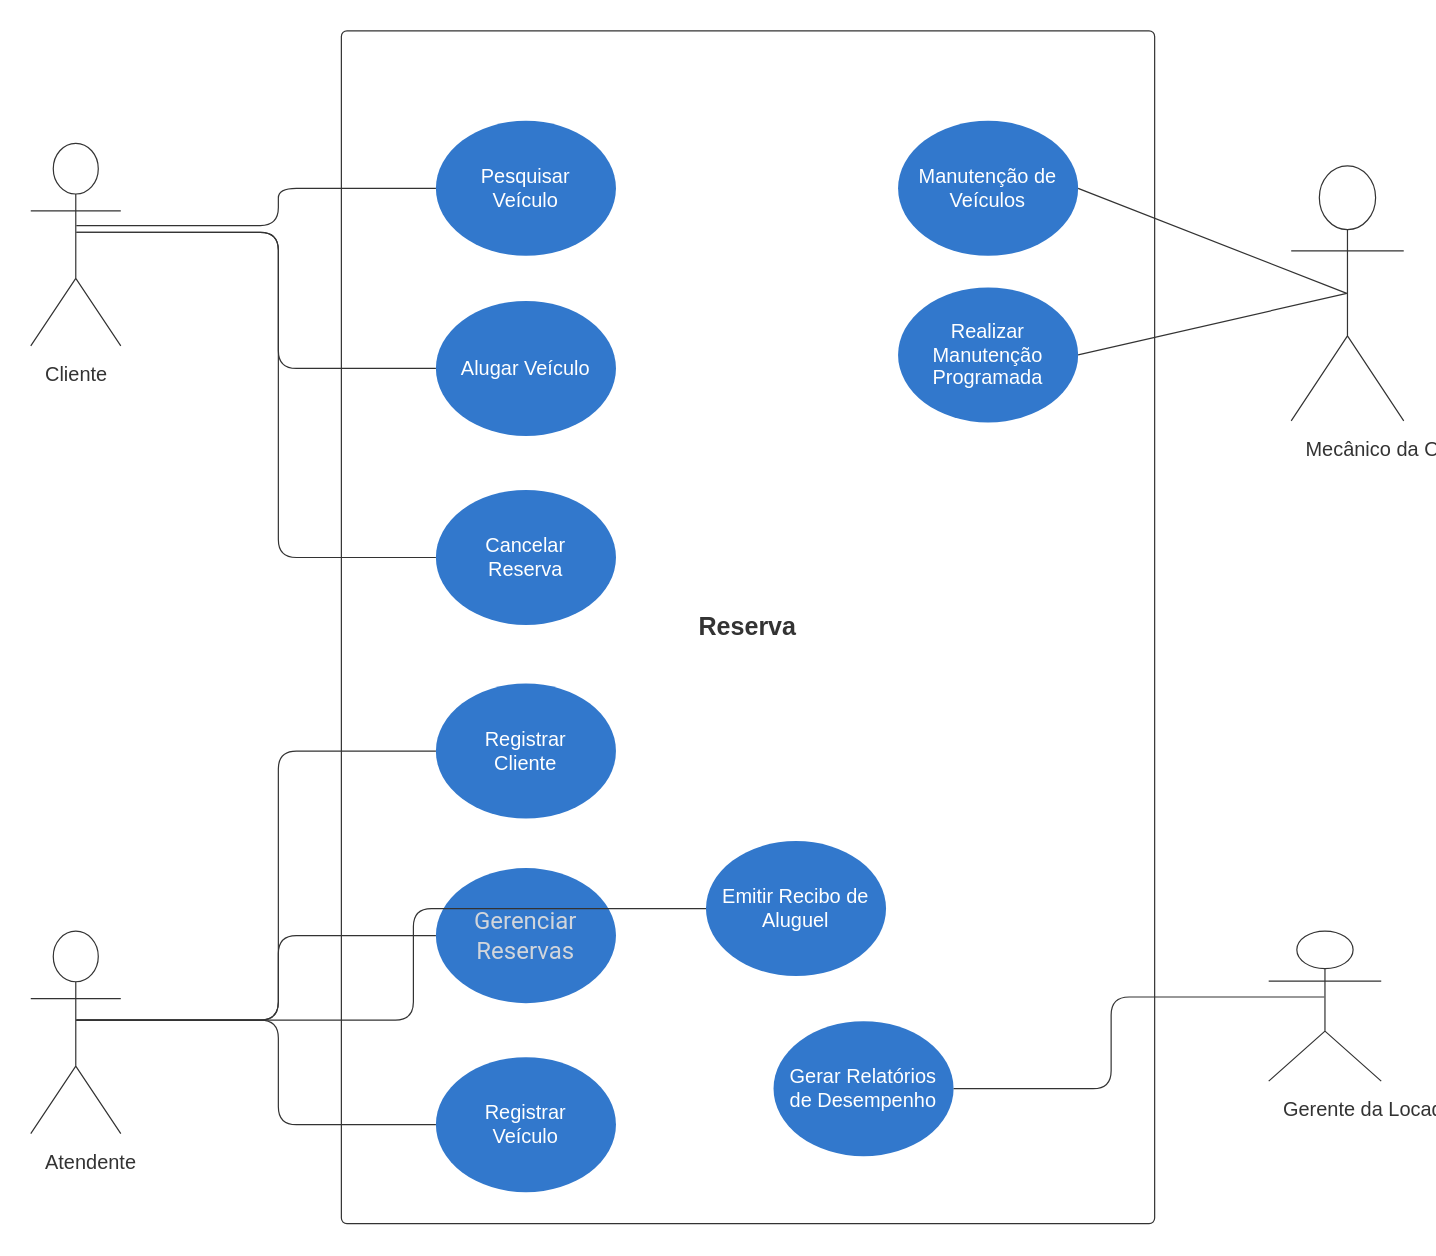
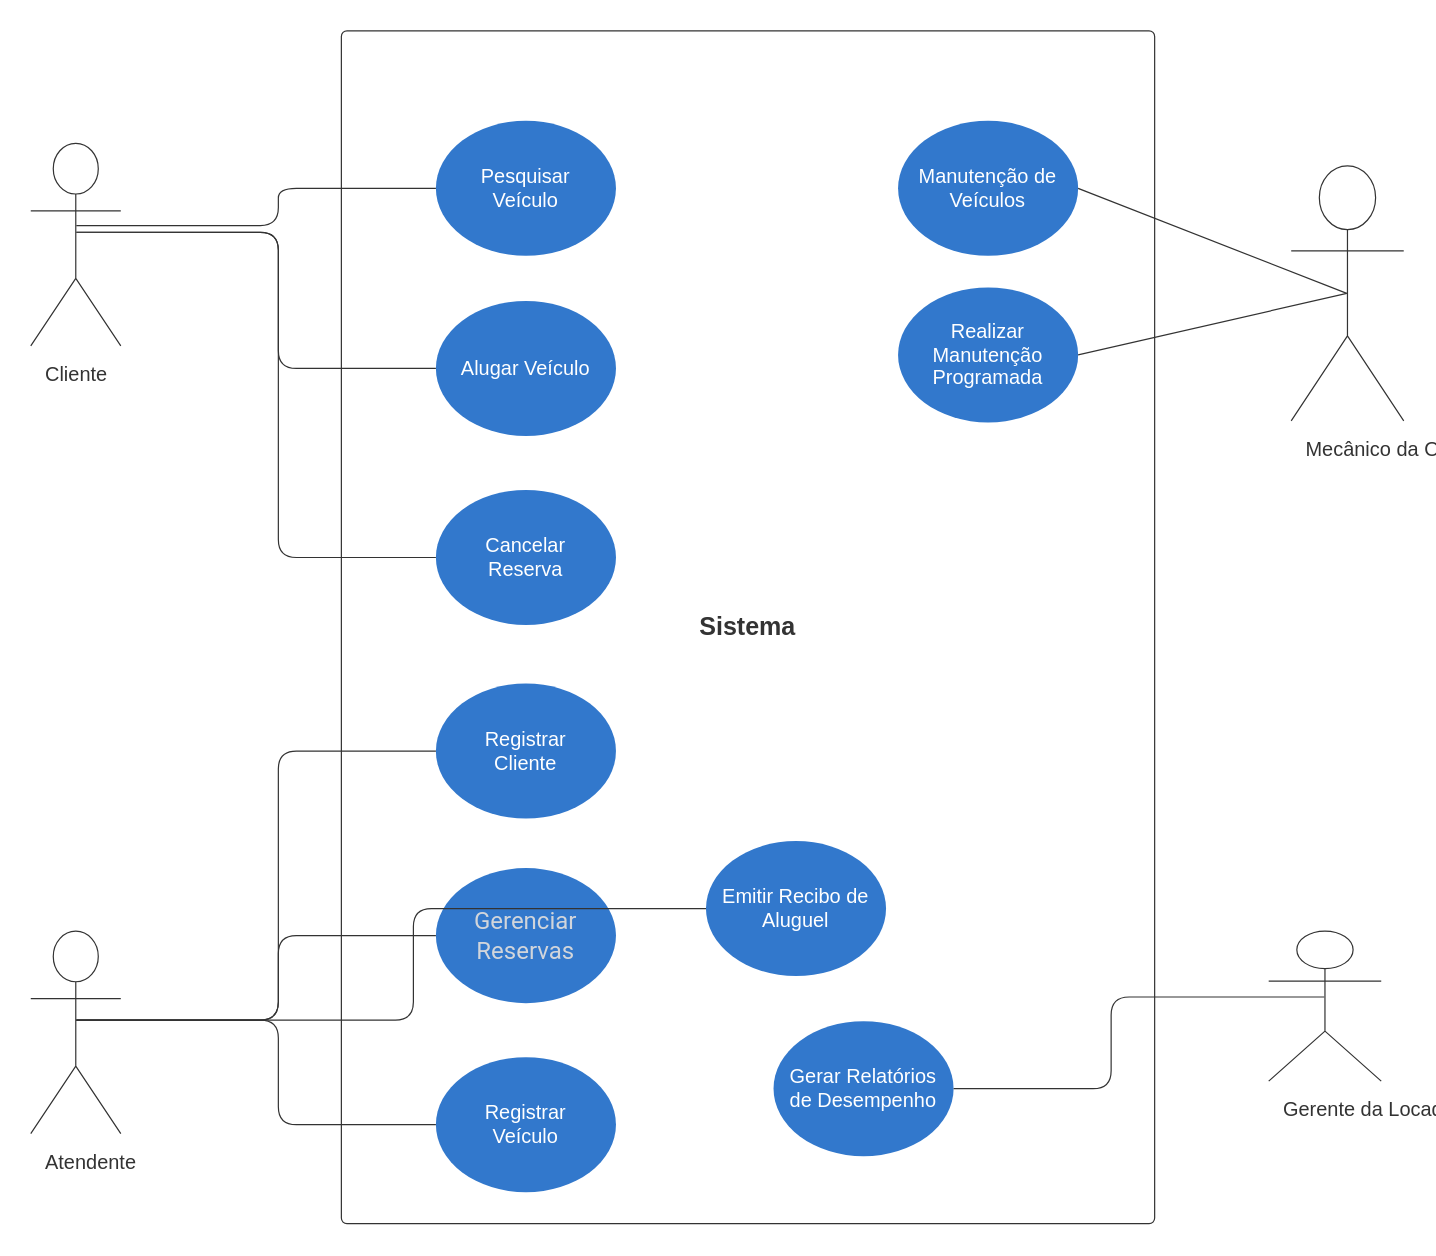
node "Reserva": label "Reserva" -> "Sistema"
